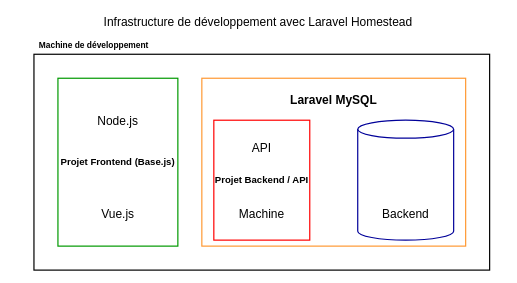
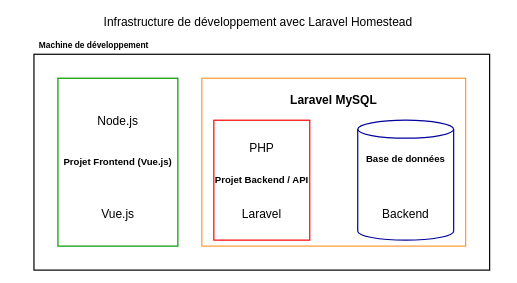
node "API": label "API" -> "PHP"
node "Base de données": added
node "Projet Frontend (Base.js)": label "Projet Frontend (Base.js)" -> "Projet Frontend (Vue.js)"
node "Machine": label "Machine" -> "Laravel"
